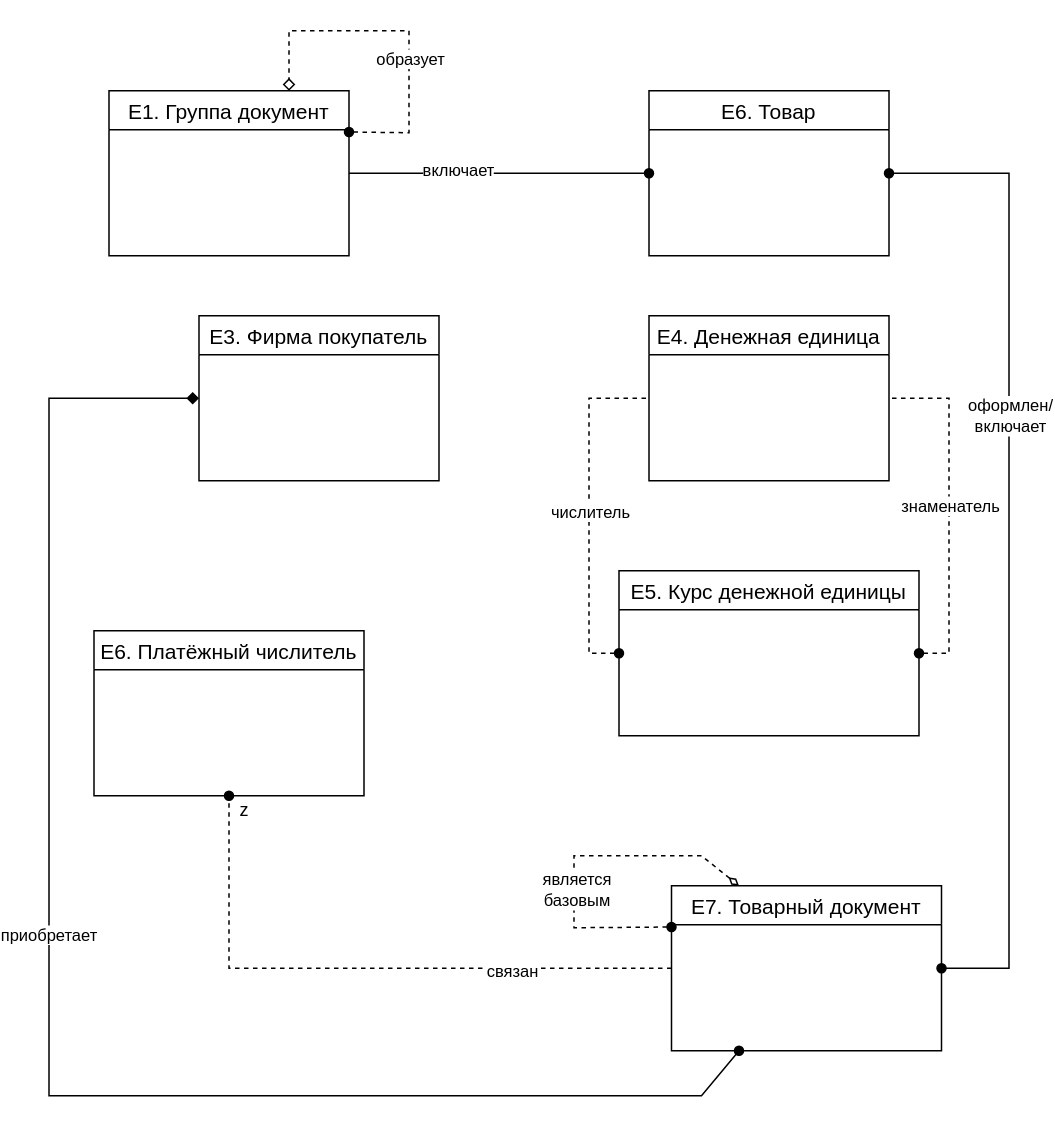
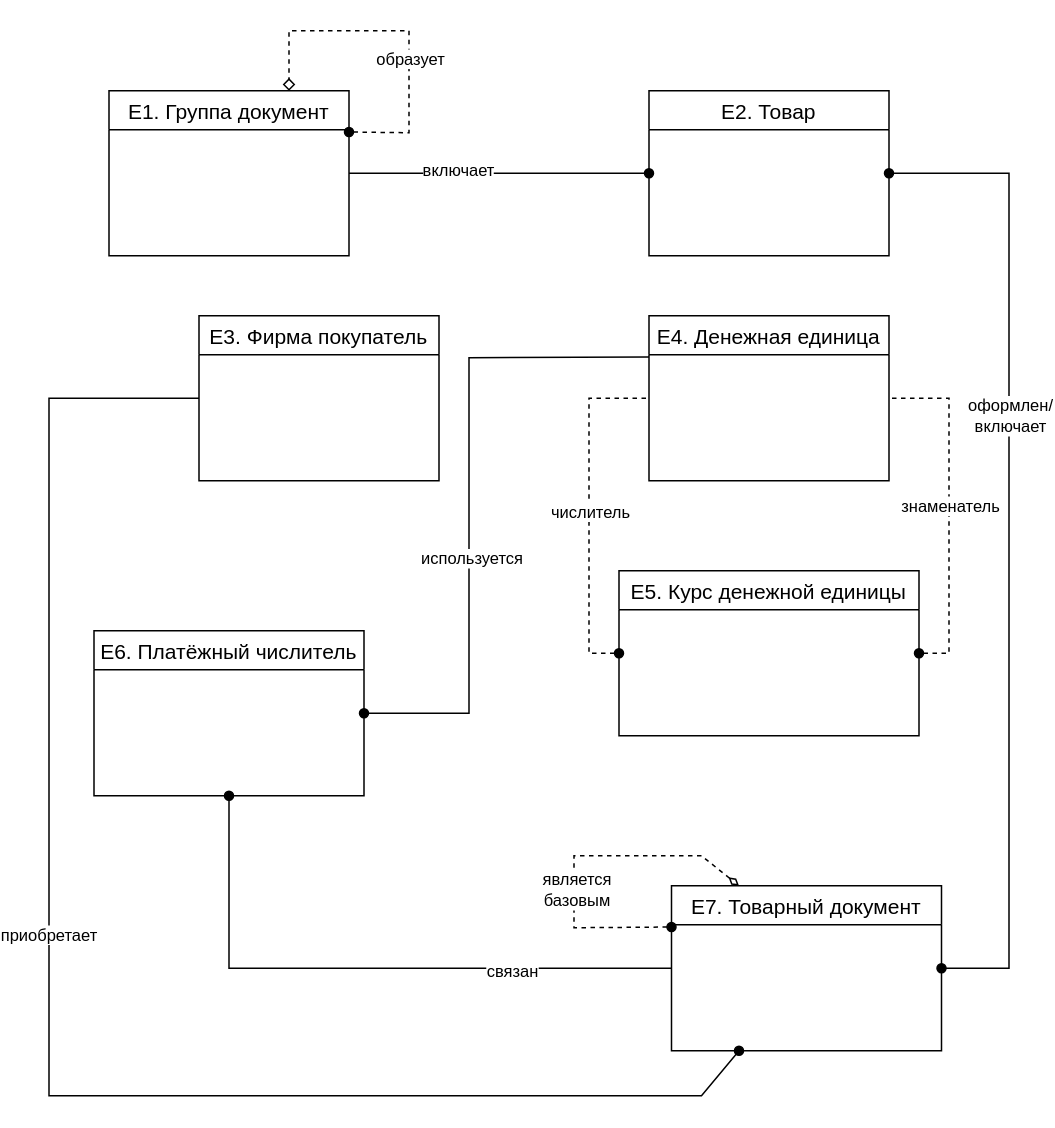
node "E6. Товар": label "E6. Товар" -> "E2. Товар"
edge "E3. Фирма покупатель" -- "E7. Товарный документ": arrowhead diamond -> none
edge "E4. Денежная единица" -> "E6. Платёжный числитель": added, label "используется"
node "z": removed
edge "E7. Товарный документ" -> "E6. Платёжный числитель": style dashed -> solid
